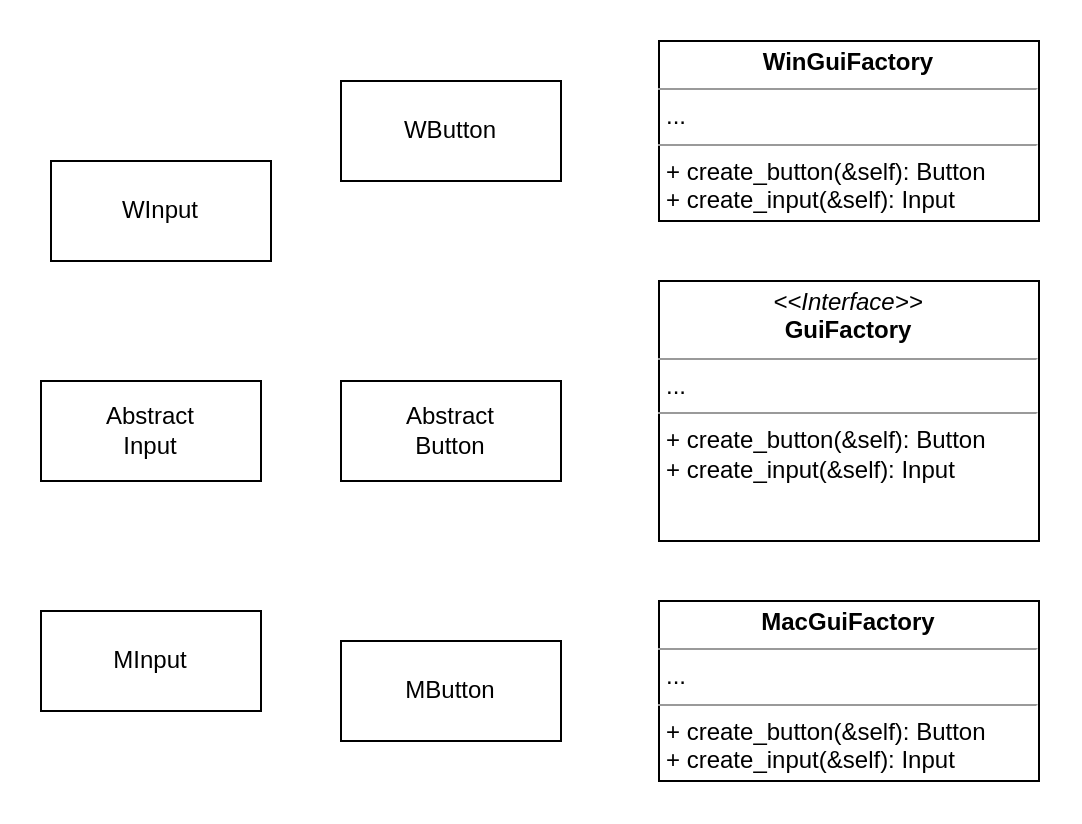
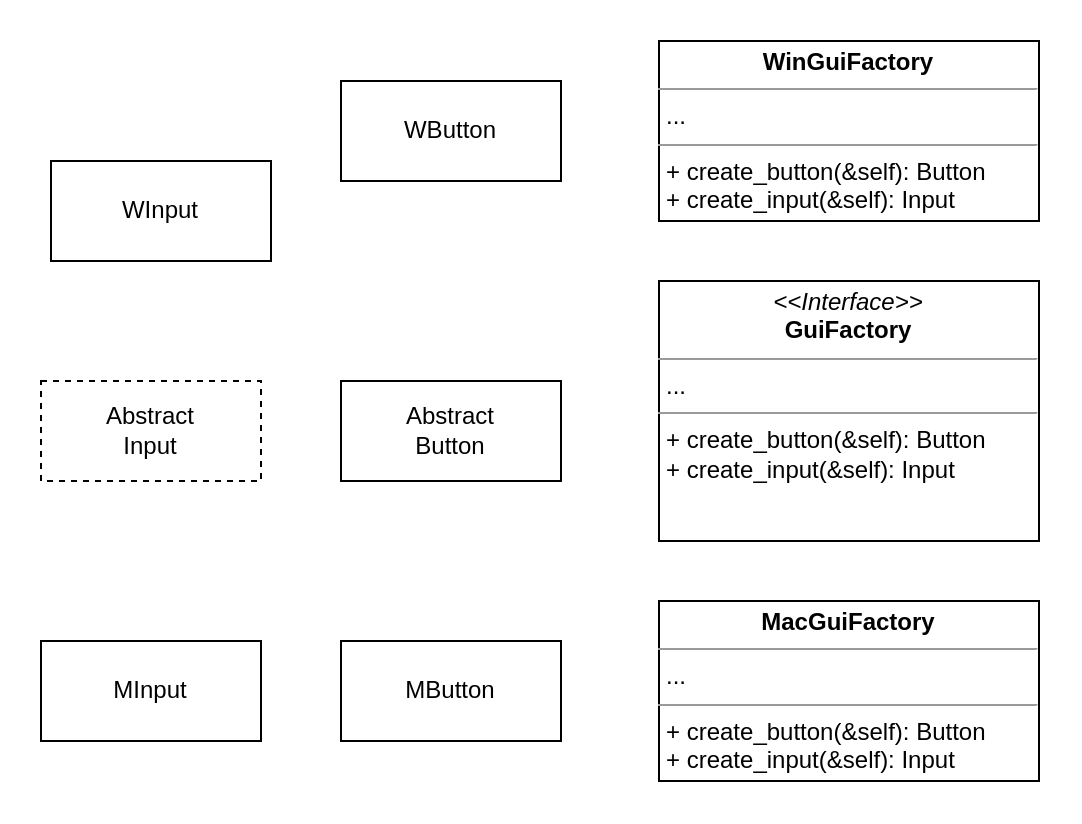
node "Abstract Input": style solid -> dashed
node "MInput": moved (151, 661) -> (151, 691)
